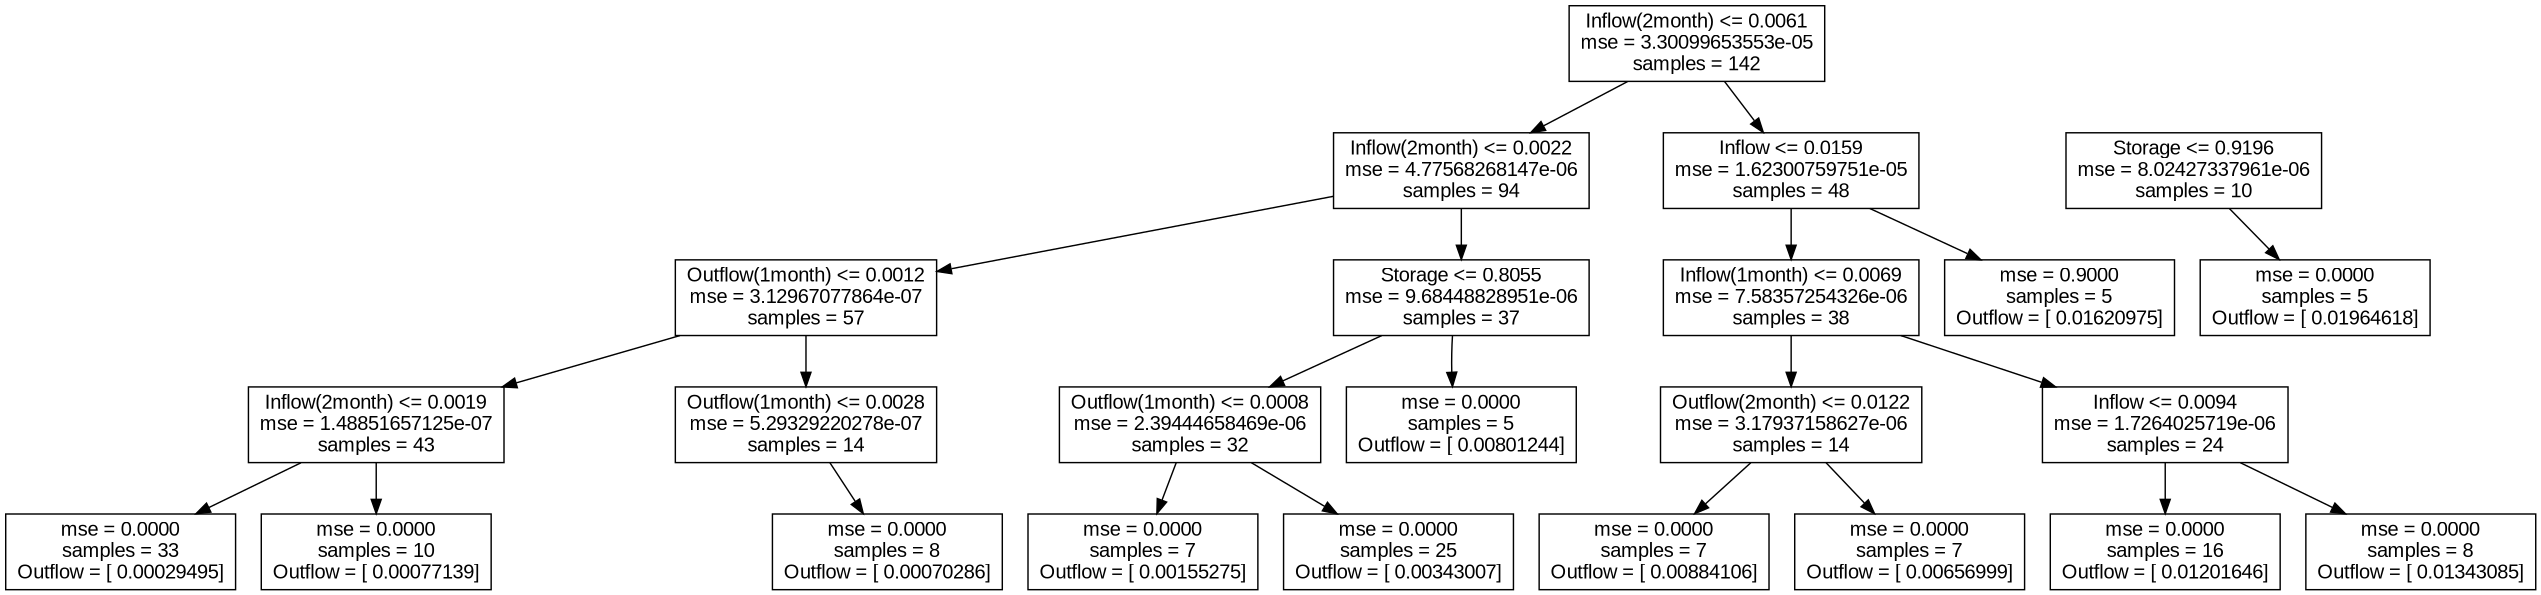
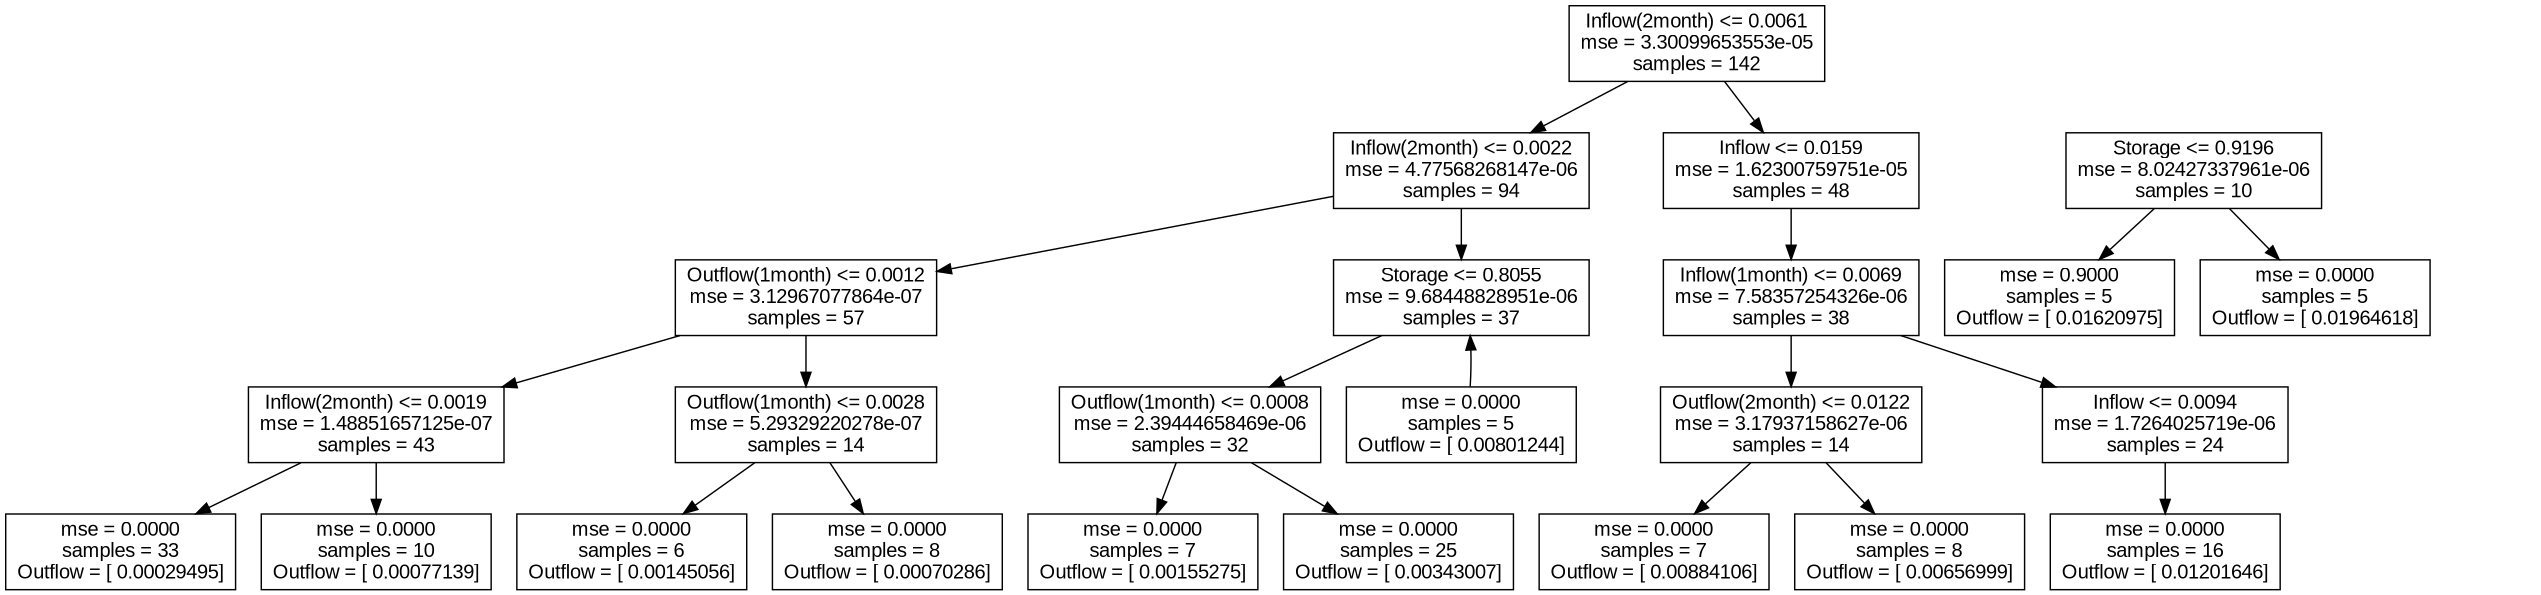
edge "Inflow <= 0.0159 mse = 1.62300759751e-05 samples = 48" -> "mse = 0.9000 samples = 5 Outflow = [ 0.01620975]": now "Storage <= 0.9196 mse = 8.02427337961e-06 samples = 10" -> "mse = 0.9000 samples = 5 Outflow = [ 0.01620975]"
edge "Storage <= 0.8055 mse = 9.68448828951e-06 samples = 37" -> "mse = 0.0000 samples = 5 Outflow = [ 0.00801244]": reversed
node "mse = 0.0000 samples = 6 Outflow = [ 0.00145056]": added
node "mse = 0.0000 samples = 7 Outflow = [ 0.00656999]": label "mse = 0.0000 samples = 7 Outflow = [ 0.00656999]" -> "mse = 0.0000 samples = 8 Outflow = [ 0.00656999]"
node "mse = 0.0000 samples = 8 Outflow = [ 0.01343085]": removed
